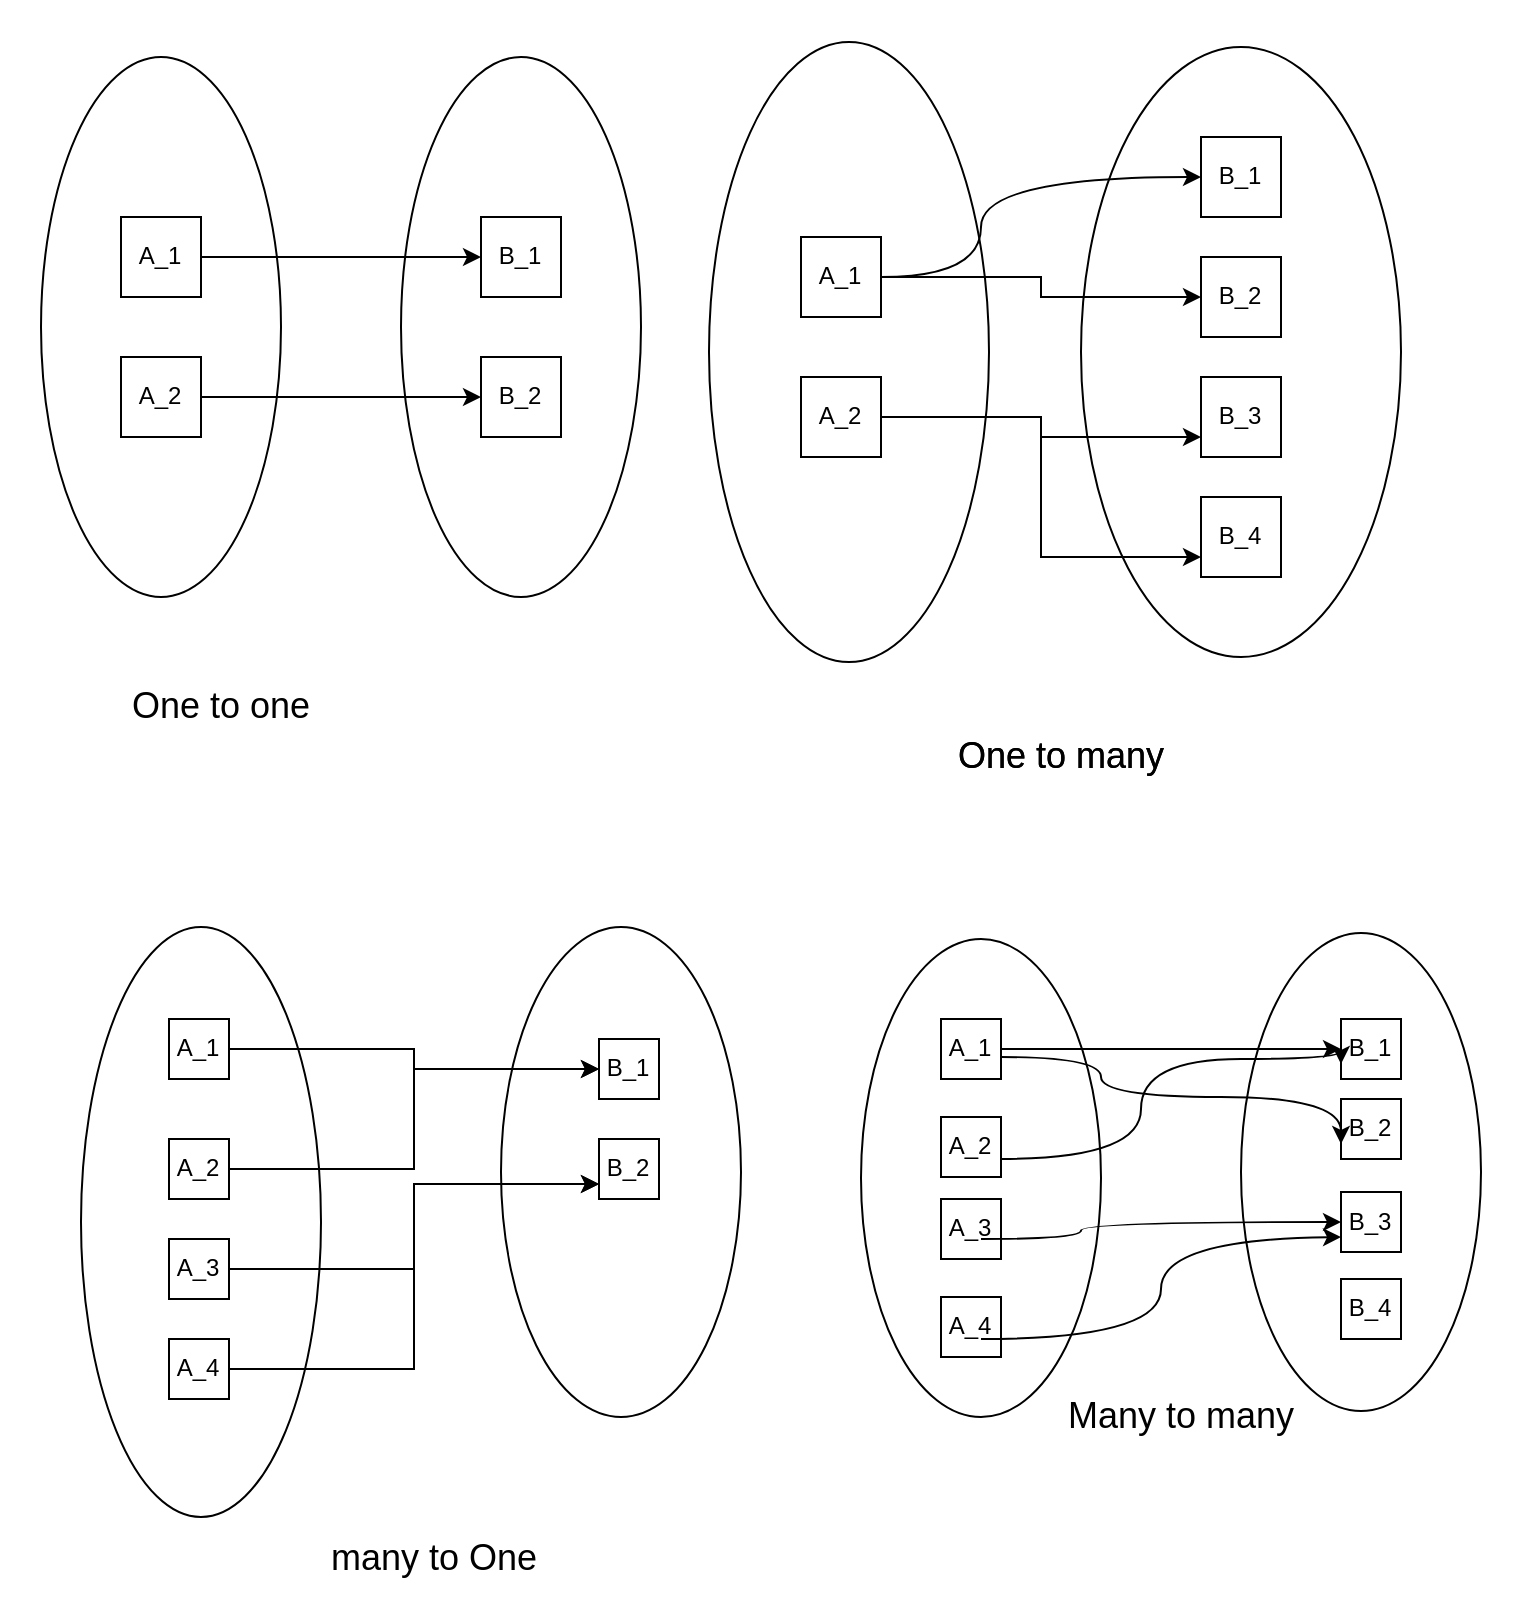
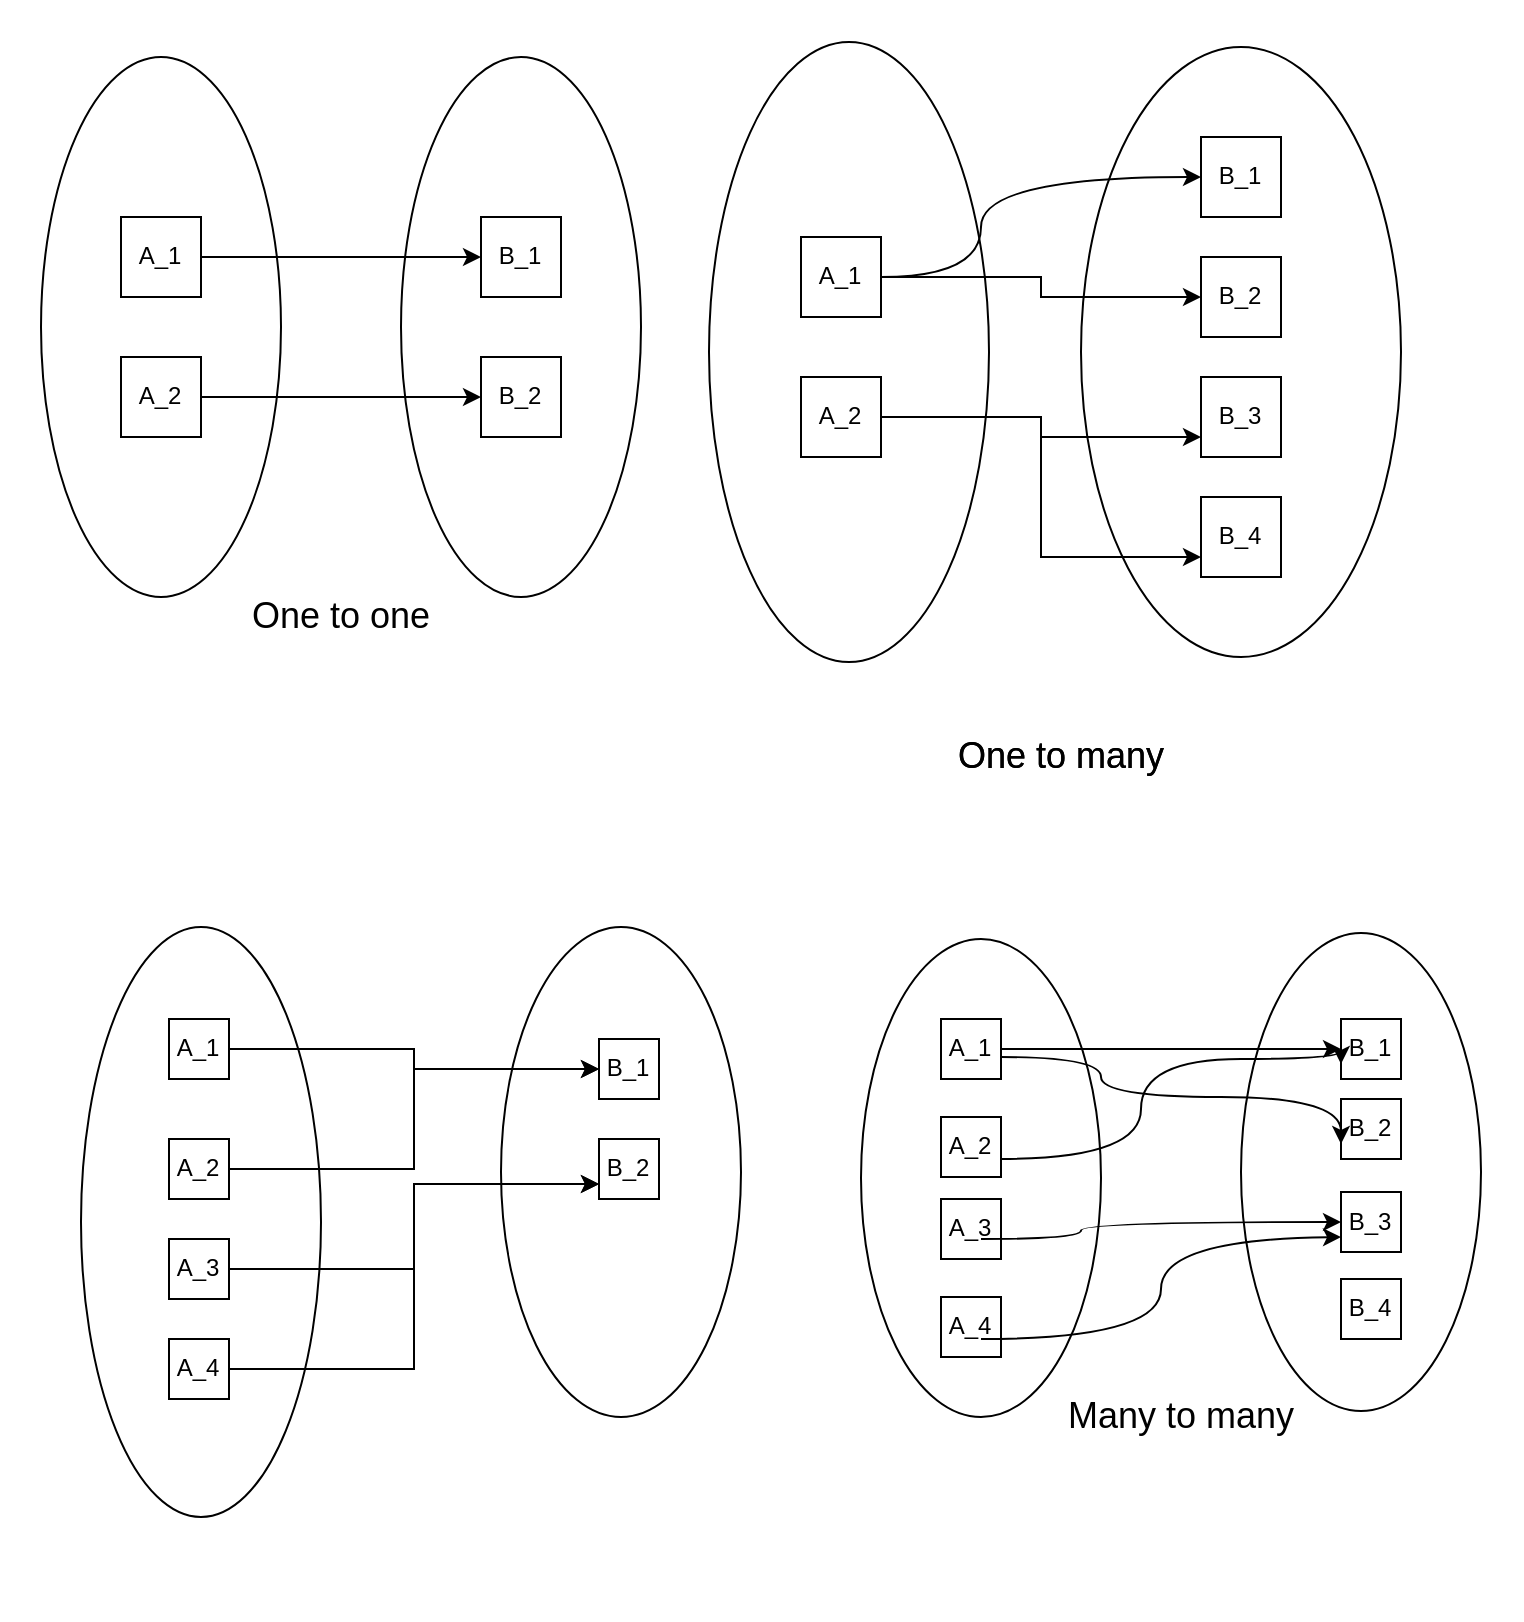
node "B_5 B_2": label "B_5 B_2" -> "B_1 B_2"
node "One to one": moved (221, 707) -> (341, 617)
node "many to One": removed
